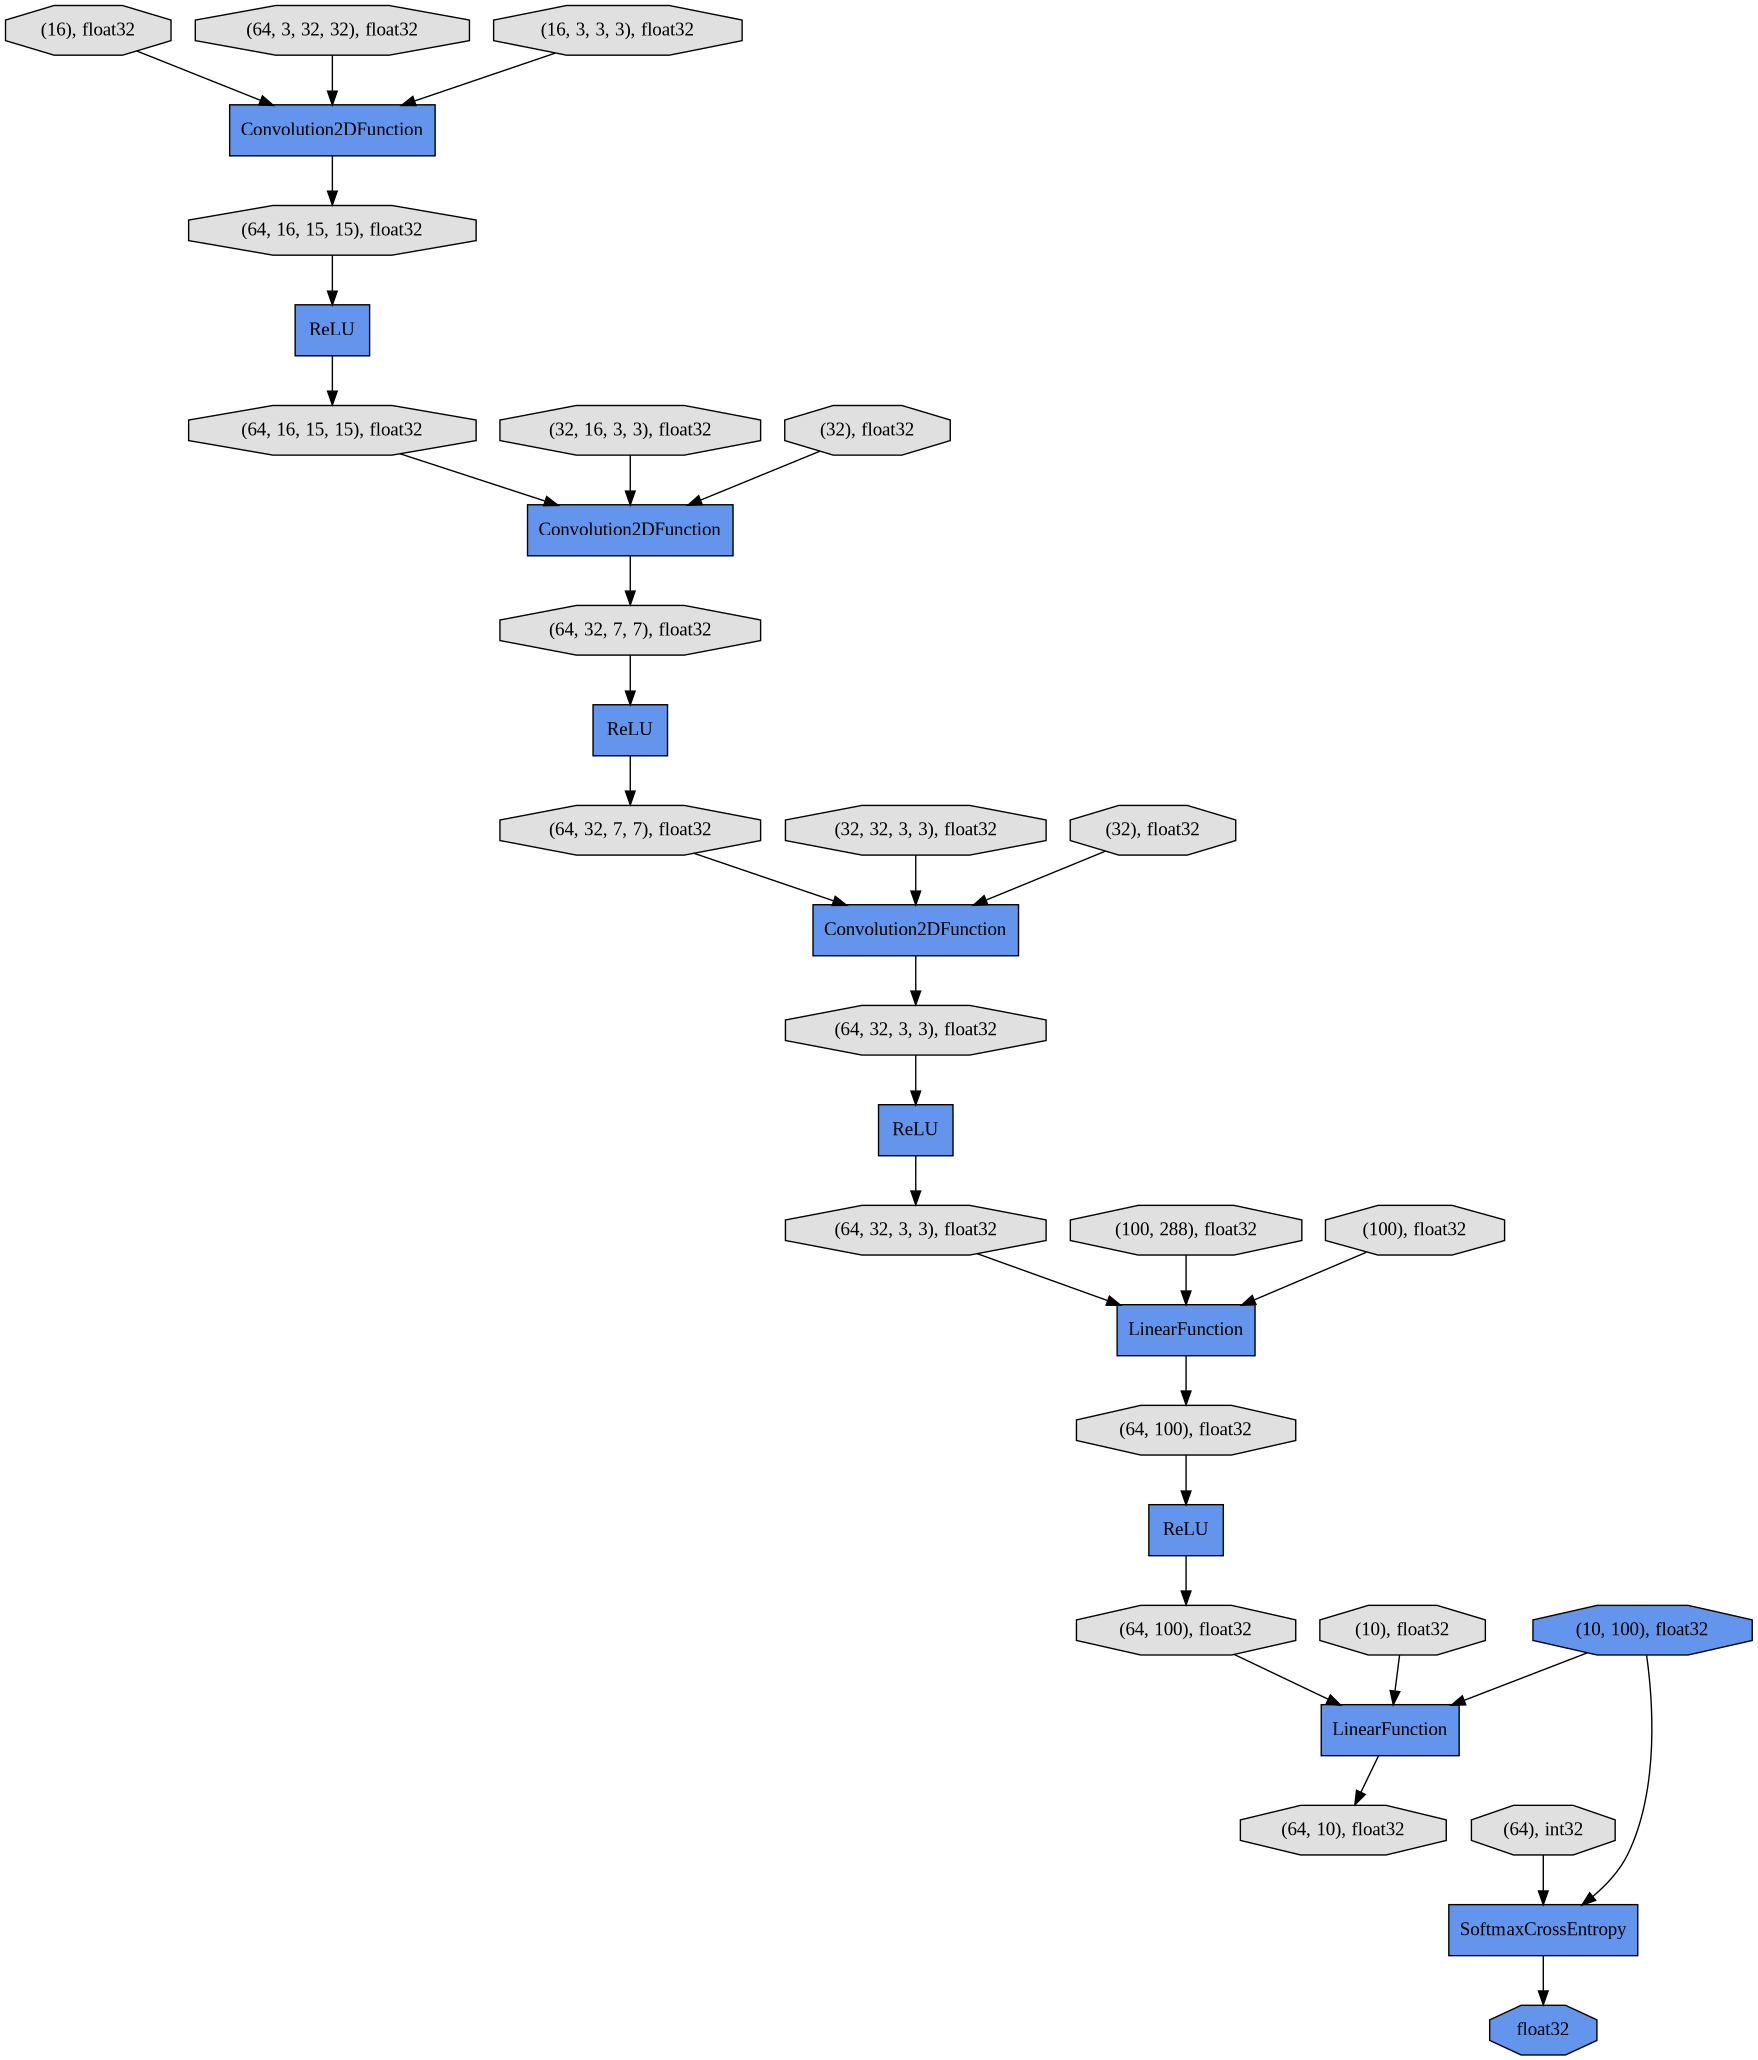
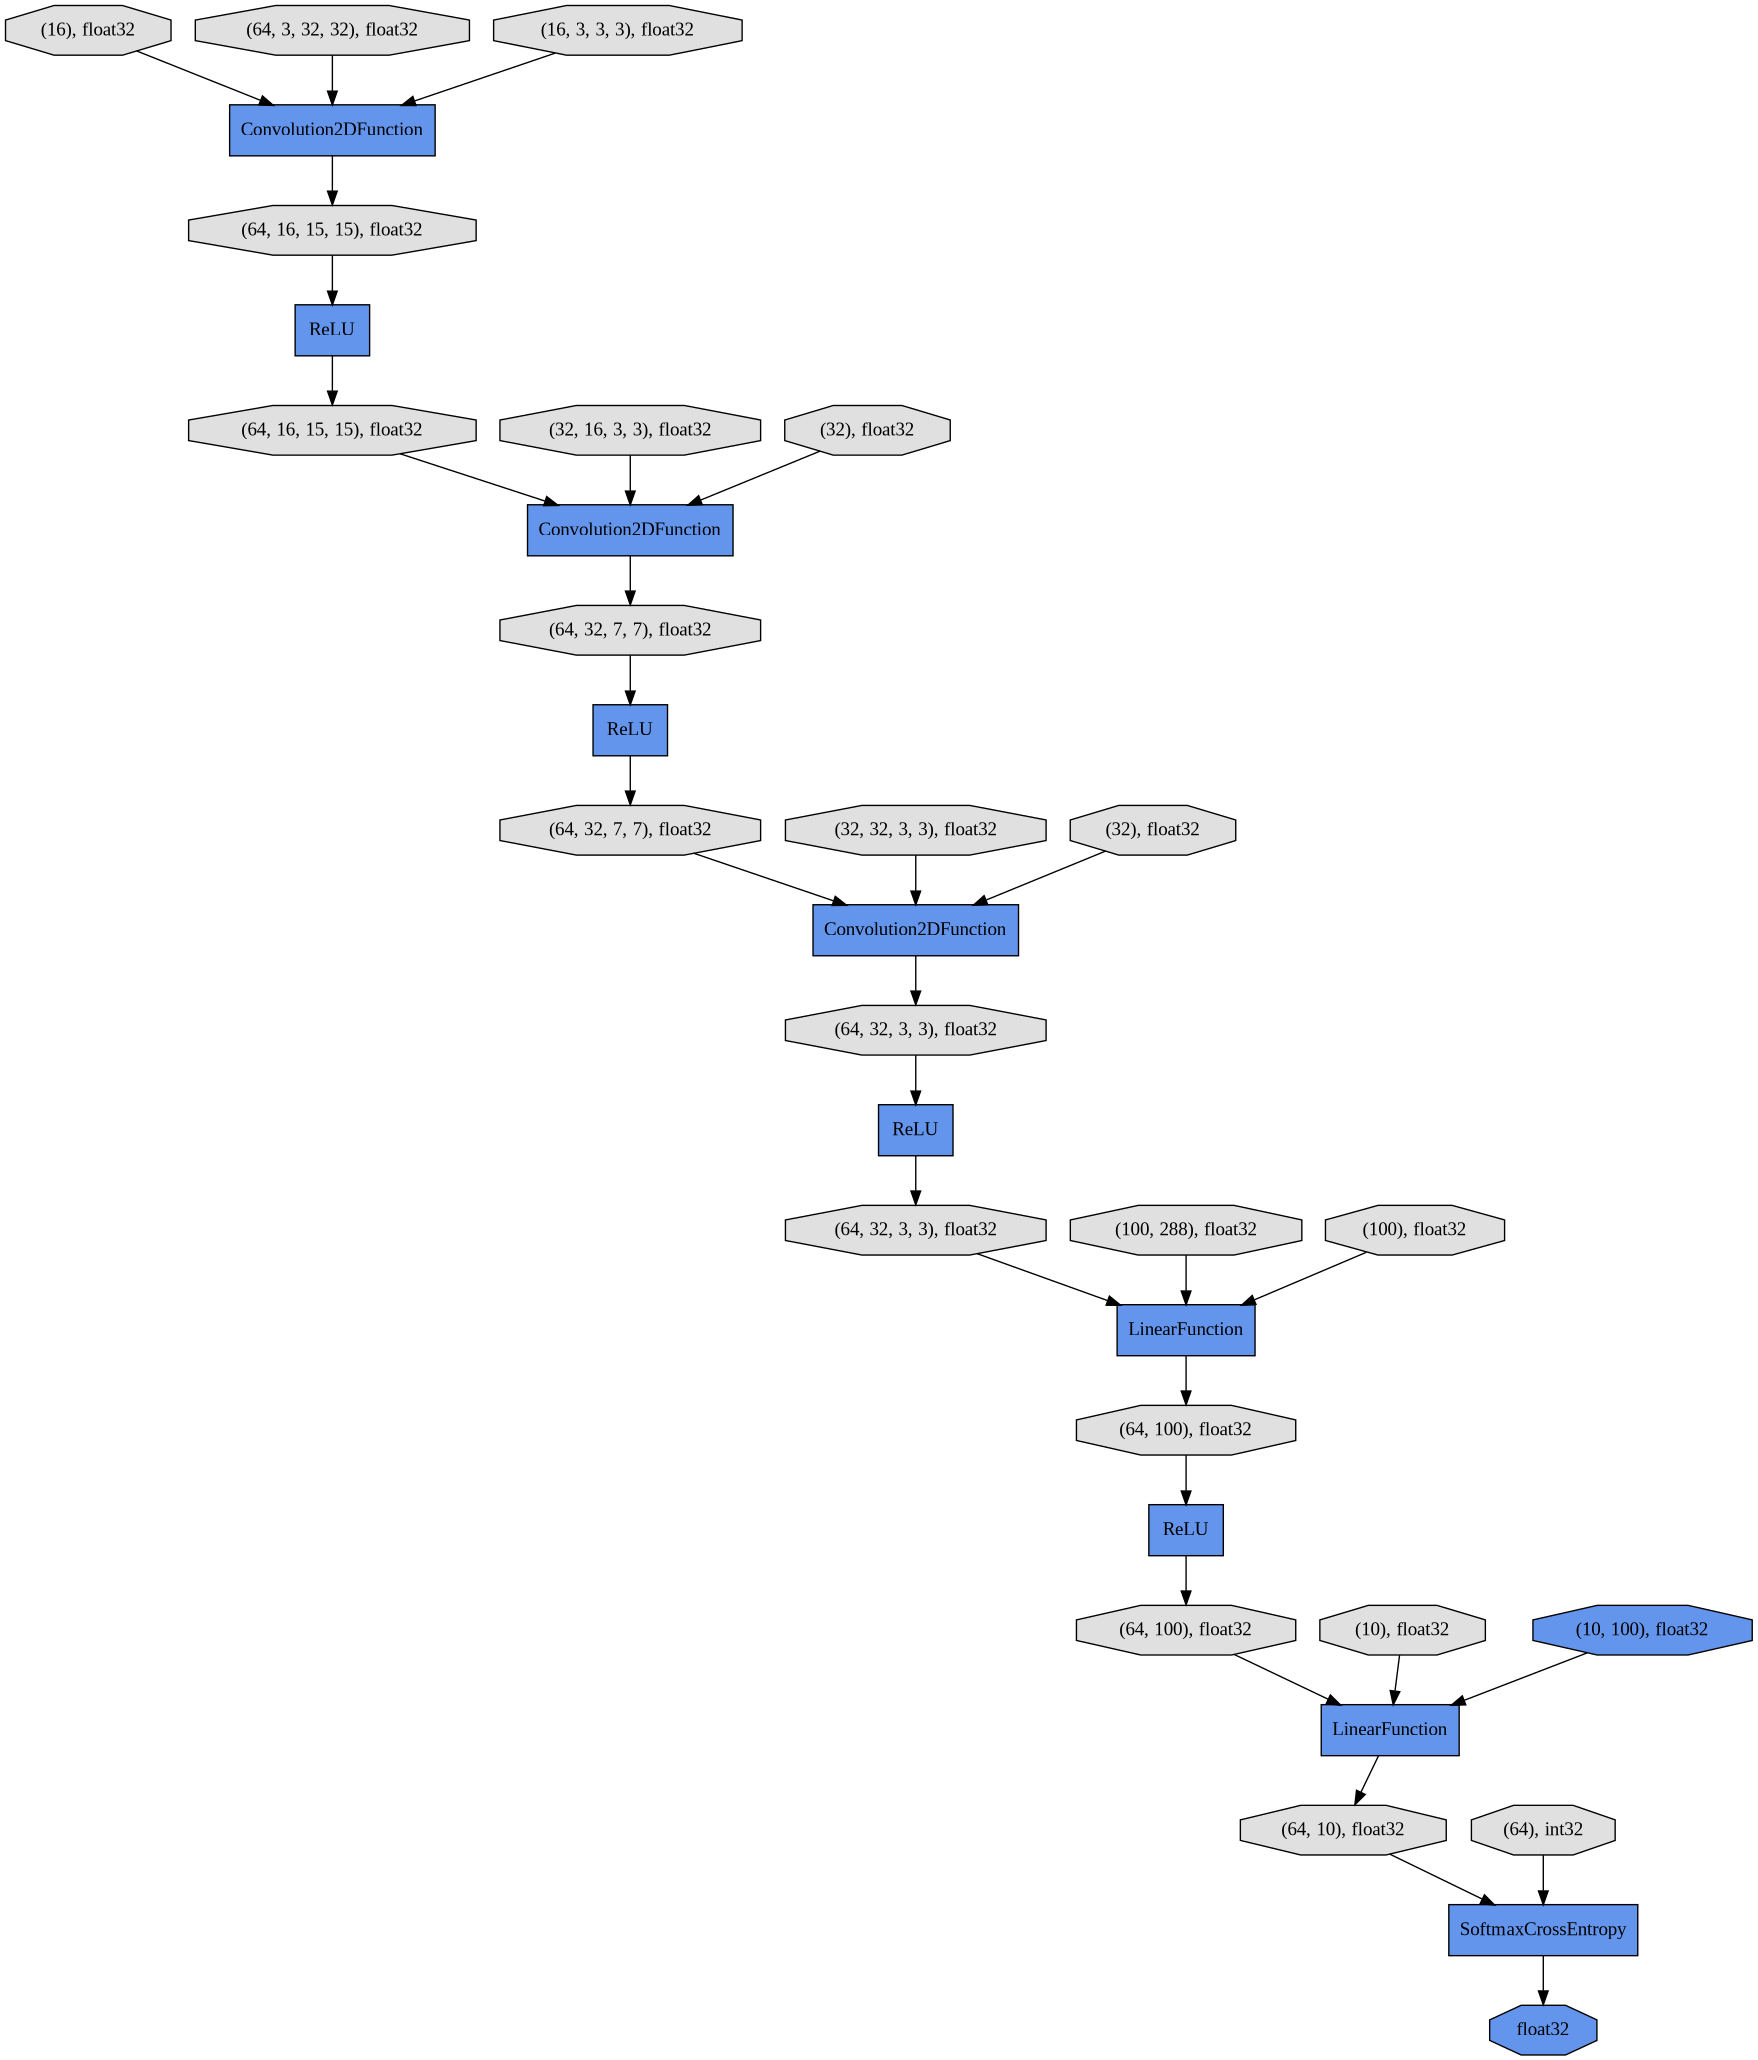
edge "(10, 100), float32" -> "SoftmaxCrossEntropy": now "(64, 10), float32" -> "SoftmaxCrossEntropy"
